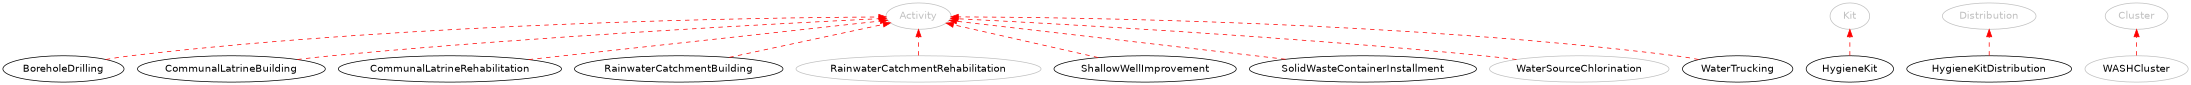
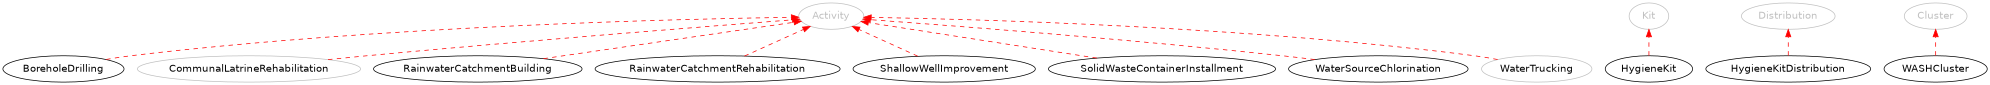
node "CommunalLatrineBuilding": removed
node "CommunalLatrineRehabilitation": color black -> gray
node "RainwaterCatchmentRehabilitation": color gray -> black
node "WaterSourceChlorination": color gray -> black
node "WaterTrucking": color black -> gray
node "WASHCluster": color gray -> black
